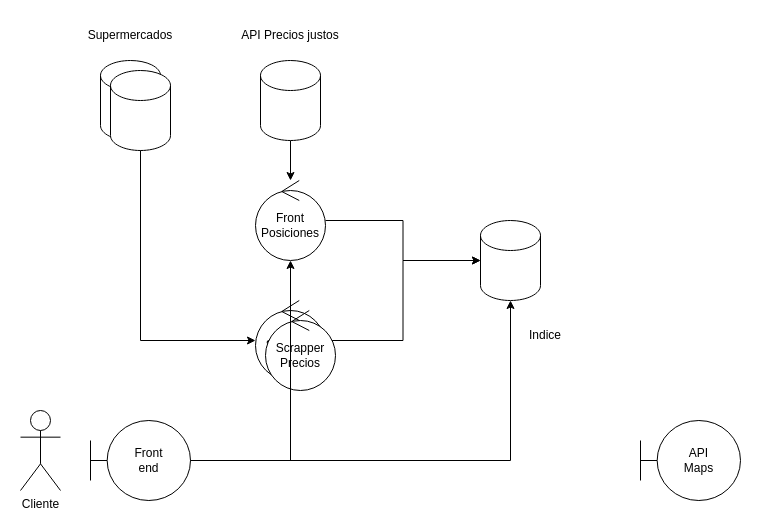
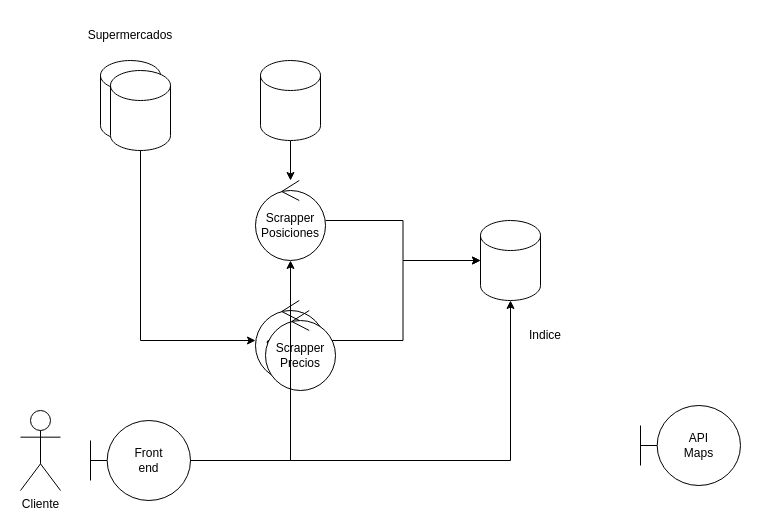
node "API Precios justos": removed
node "Front Posiciones": label "Front Posiciones" -> "Scrapper Posiciones"
node "API Maps": moved (691, 461) -> (691, 446)
